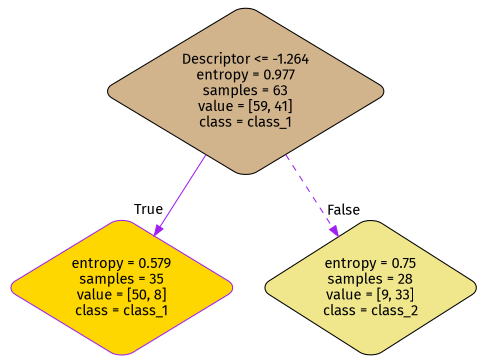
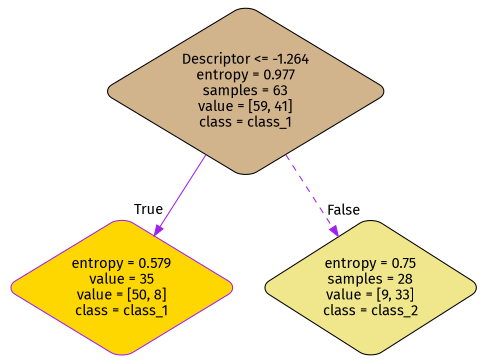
node "entropy = 0.579 samples = 35 value = [50, 8] class = class_1": label "entropy = 0.579 samples = 35 value = [50, 8] class = class_1" -> "entropy = 0.579 value = 35 value = [50, 8] class = class_1"
